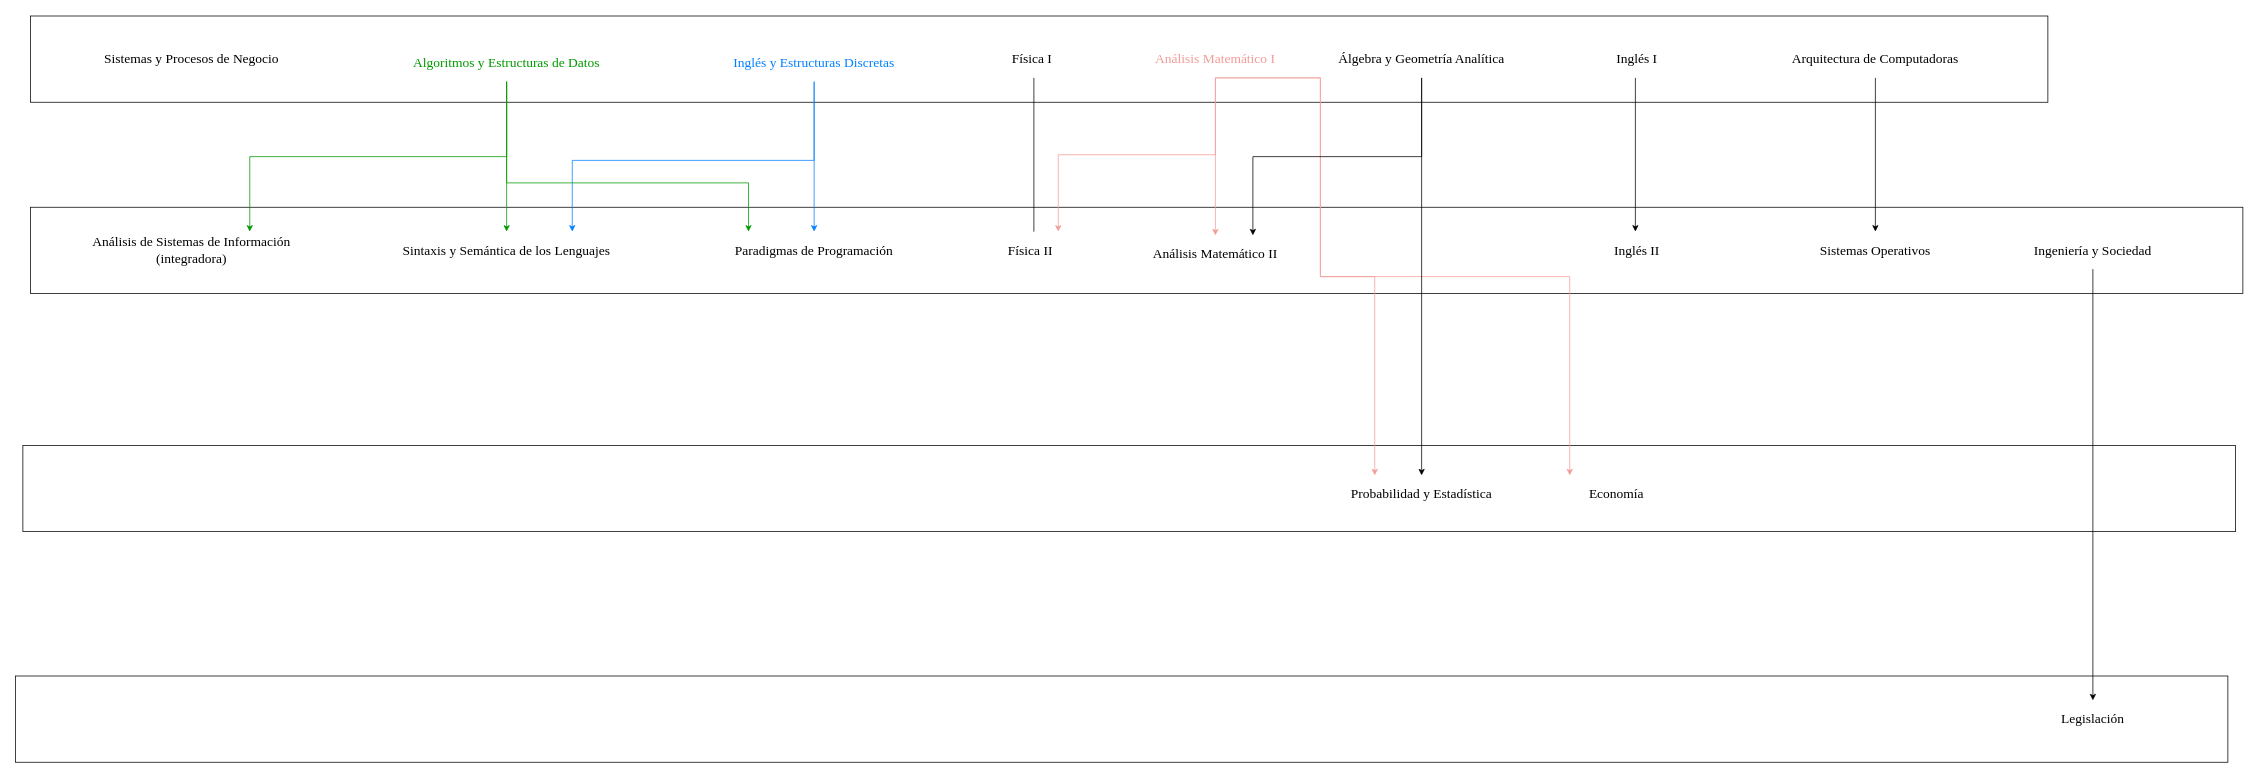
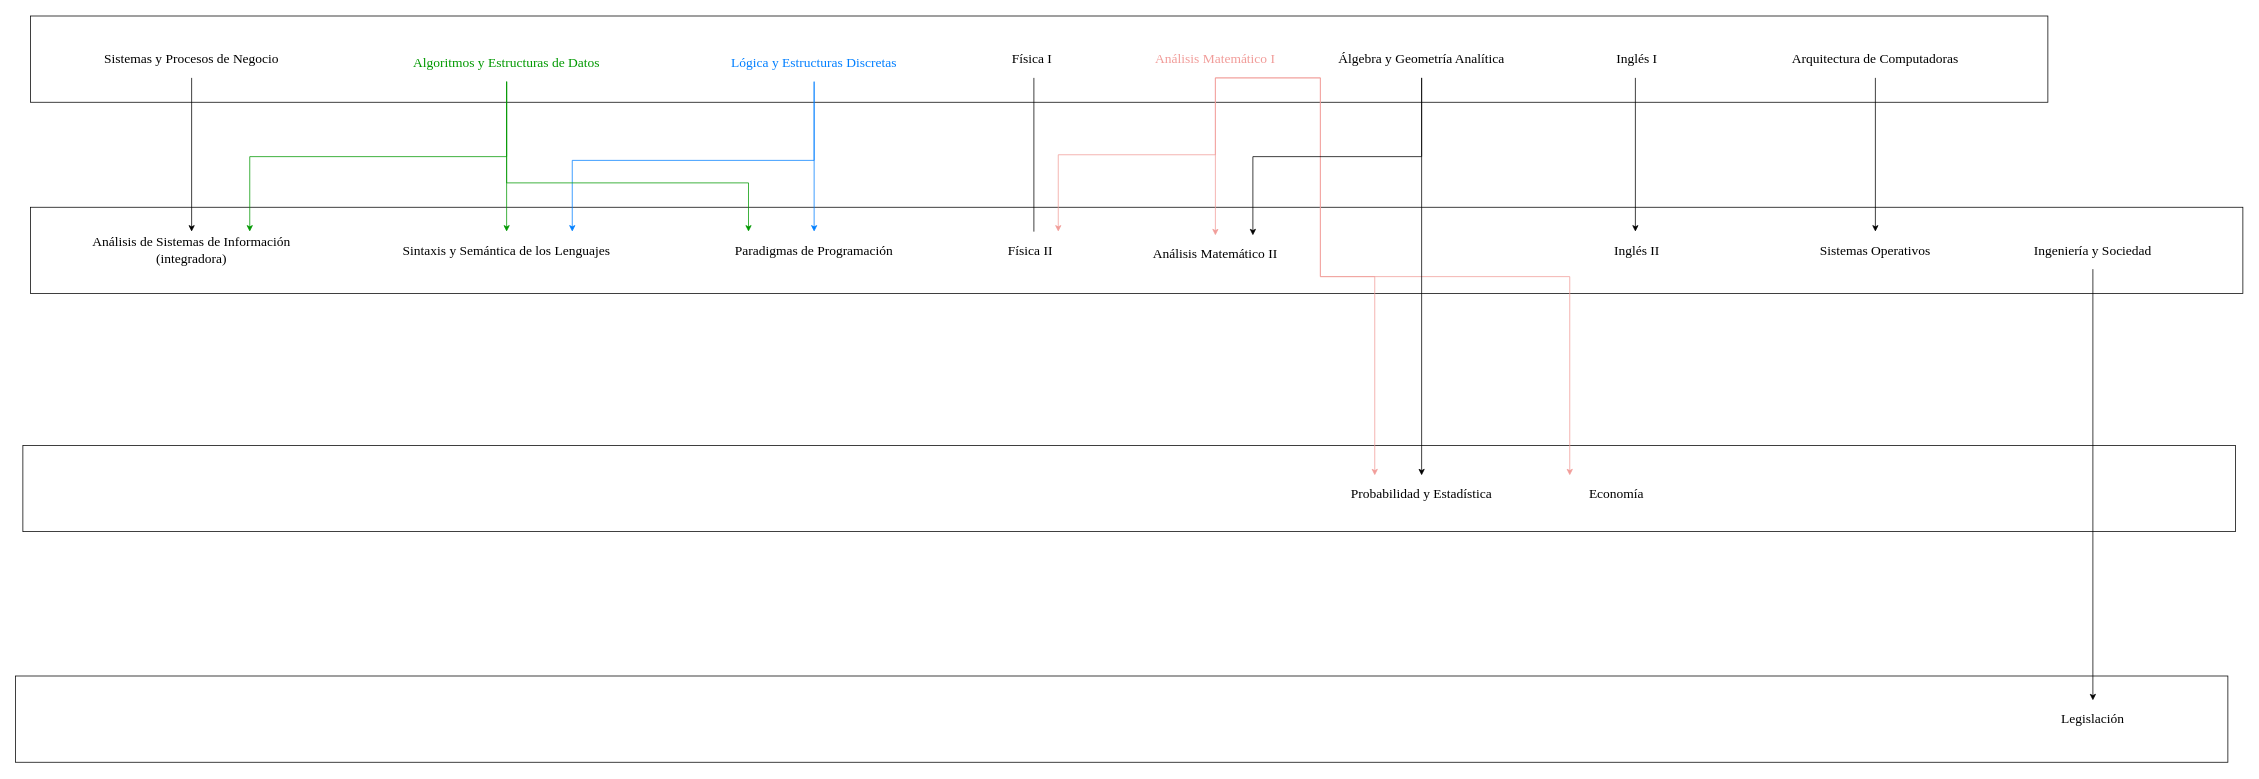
node "Inglés y Estructuras Discretas": label "Inglés y Estructuras Discretas" -> "Lógica y Estructuras Discretas"
edge "Sistemas y Procesos de Negocio" -> "Análisis de Sistemas de Información (integradora)": added
